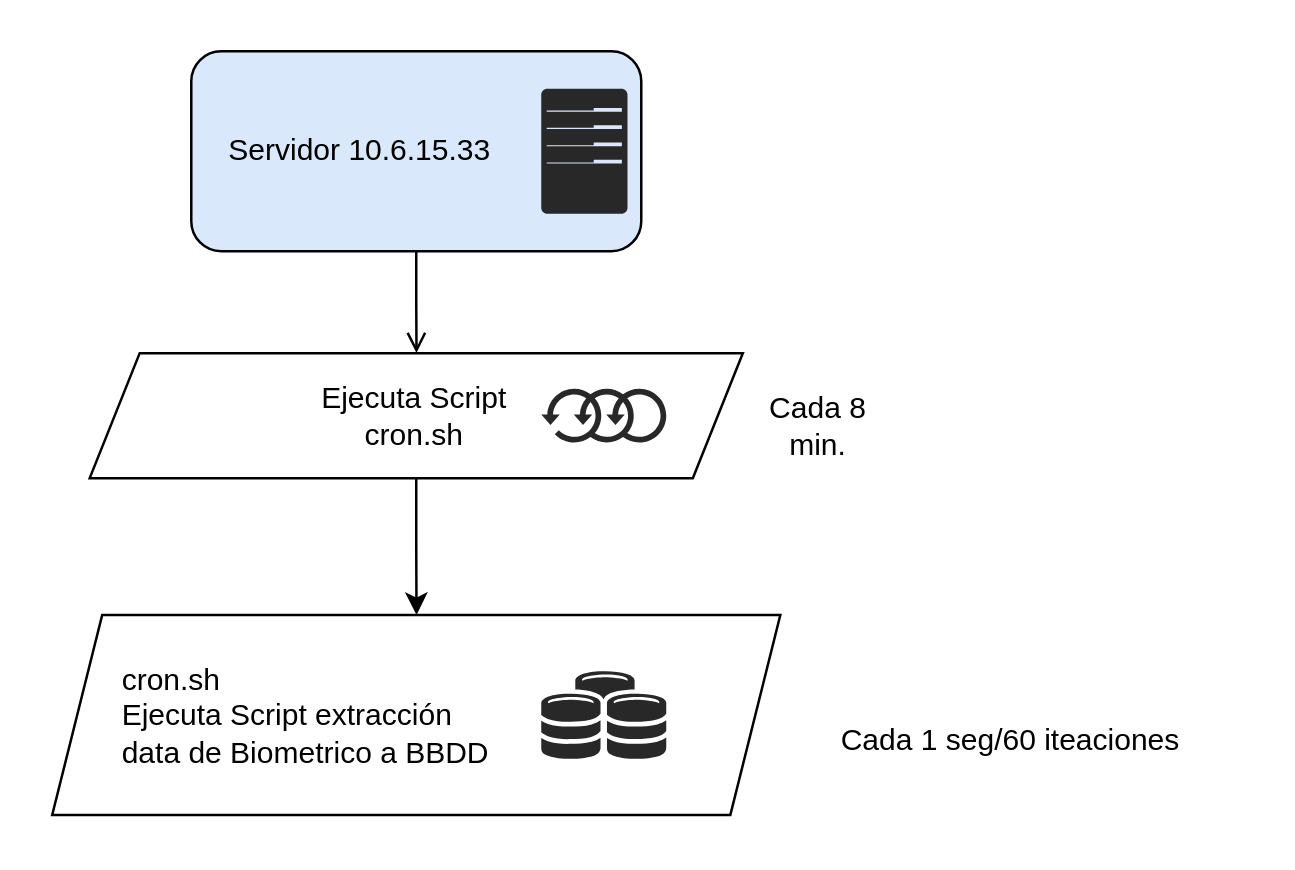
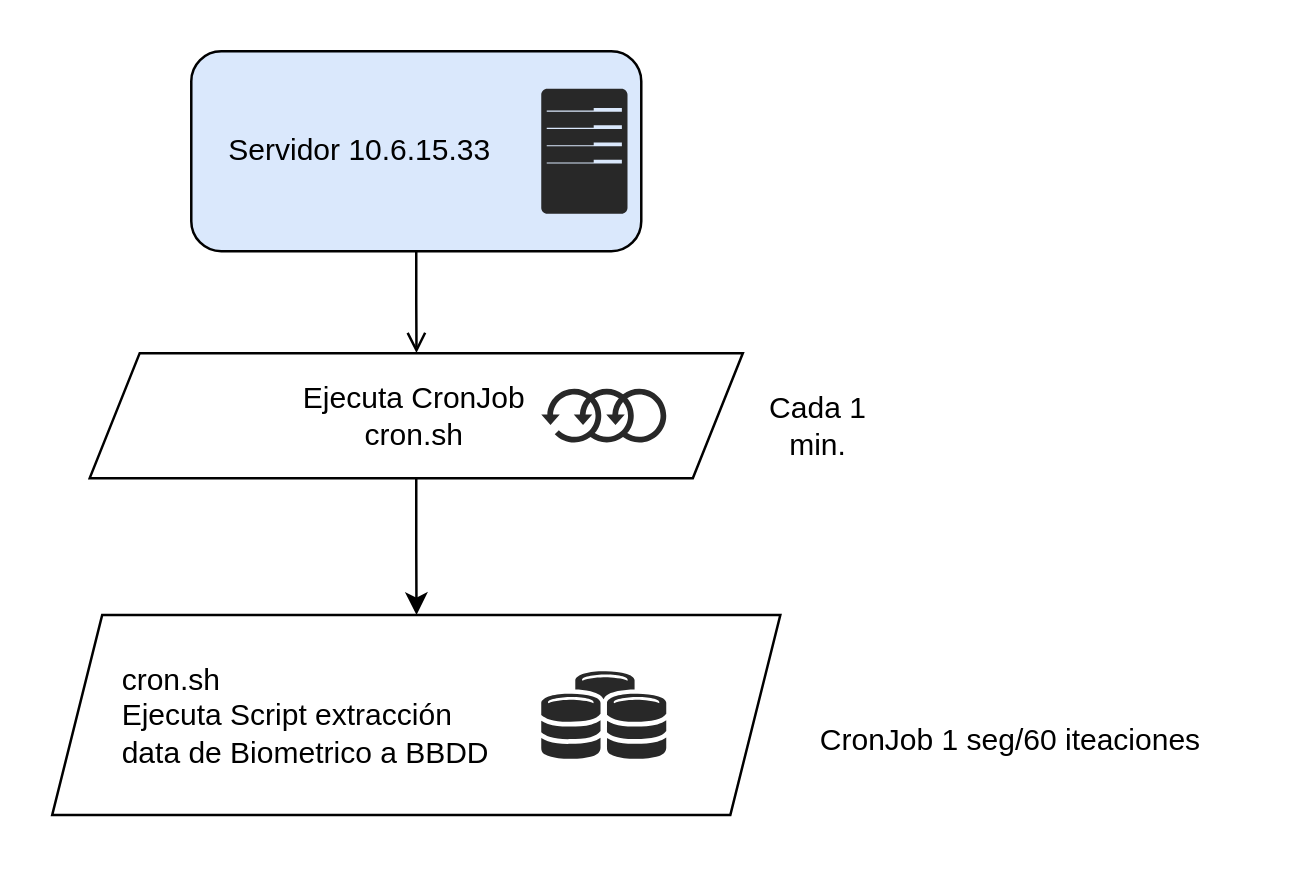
node "Ejecuta Script cron.sh": label "Ejecuta Script cron.sh" -> "Ejecuta CronJob cron.sh"
node "Cada 8 min.": label "Cada 8 min." -> "Cada 1 min."
node "Cada 1 seg/60 iteaciones": label "Cada 1 seg/60 iteaciones" -> "CronJob 1 seg/60 iteaciones"
